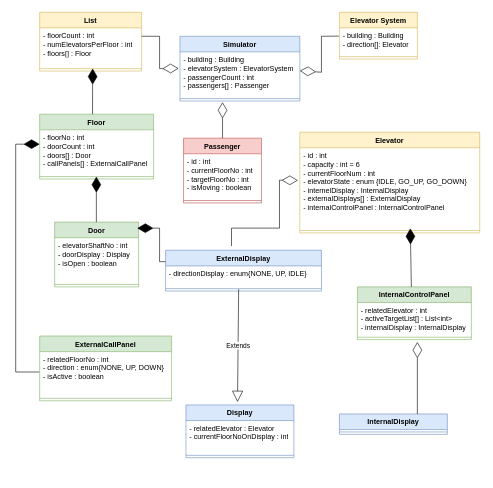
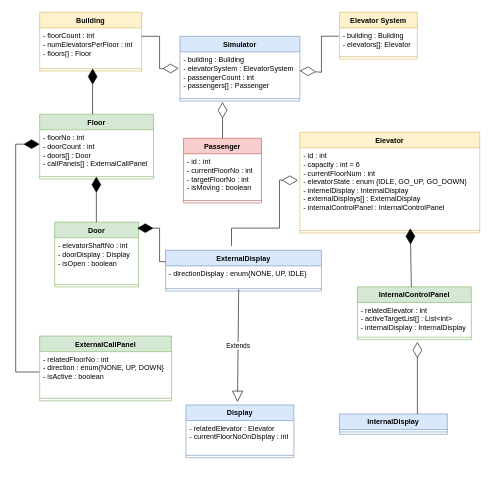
node "List": label "List" -> "Building"
node "- building : Building - direction[]: Elevator": label "- building : Building - direction[]: Elevator" -> "- building : Building - elevators[]: Elevator"
